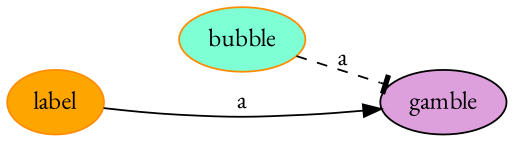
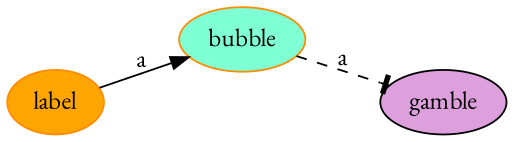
edge "label" -> "gamble": now "label" -> "bubble"
